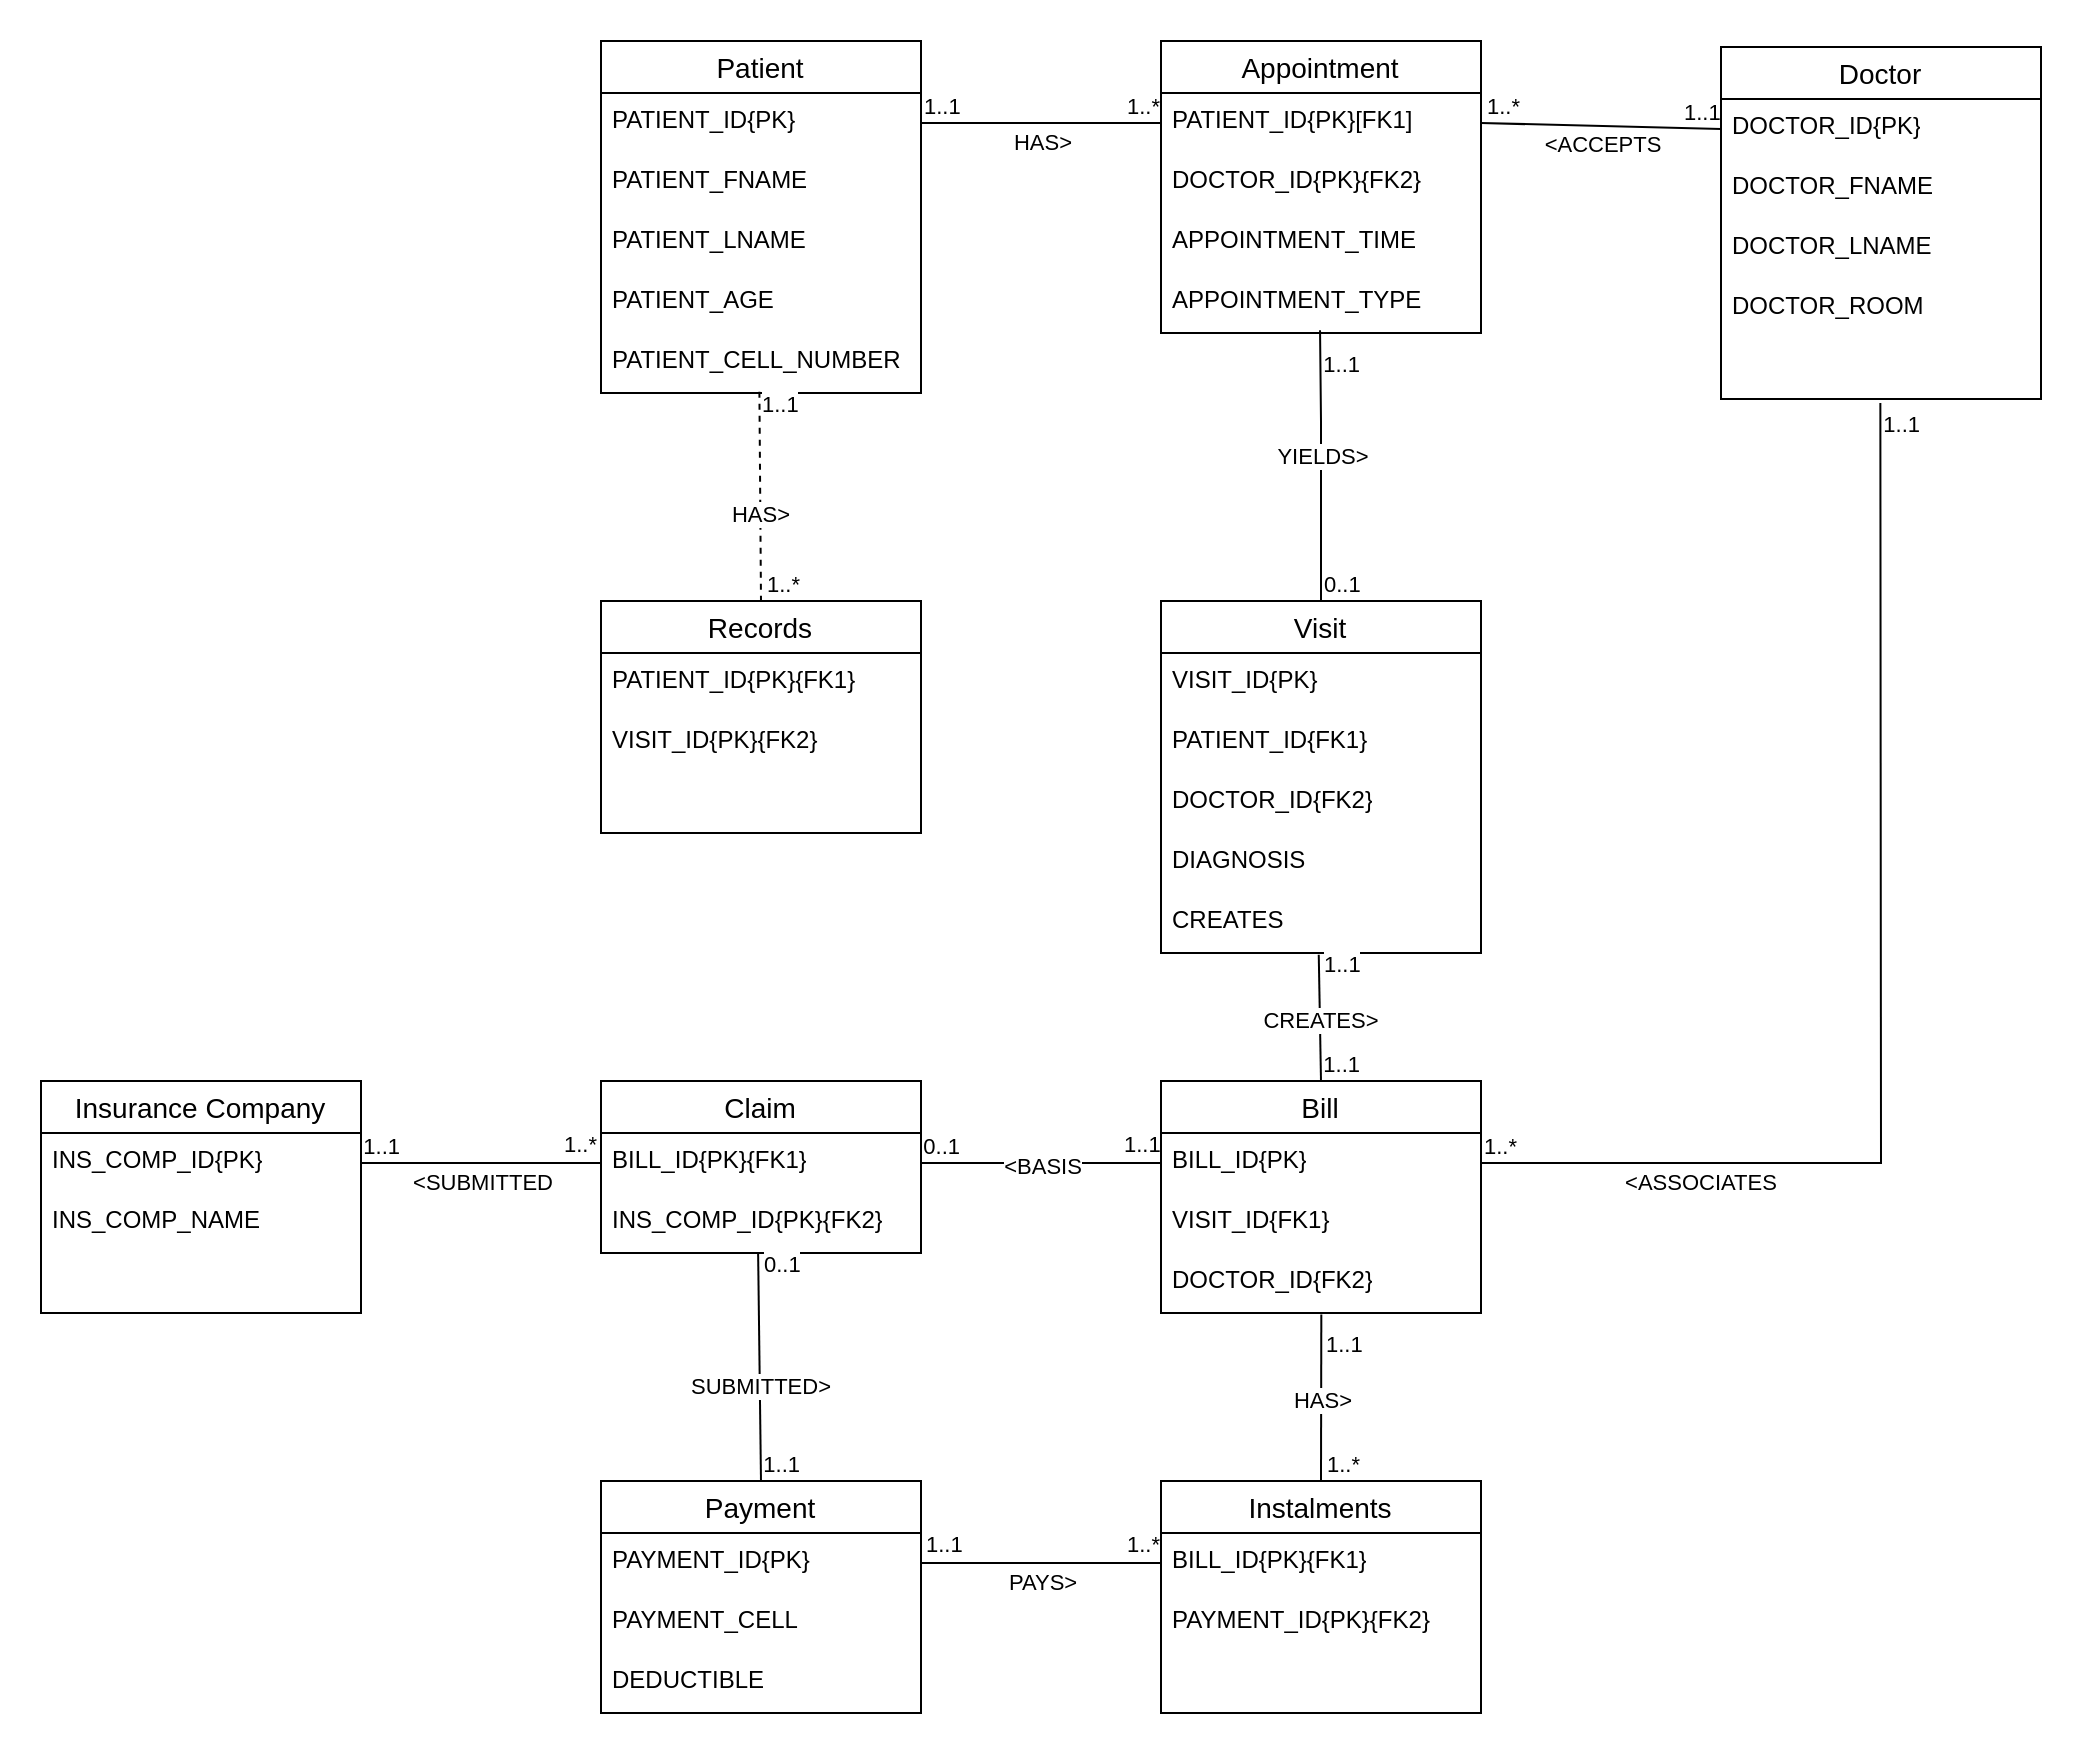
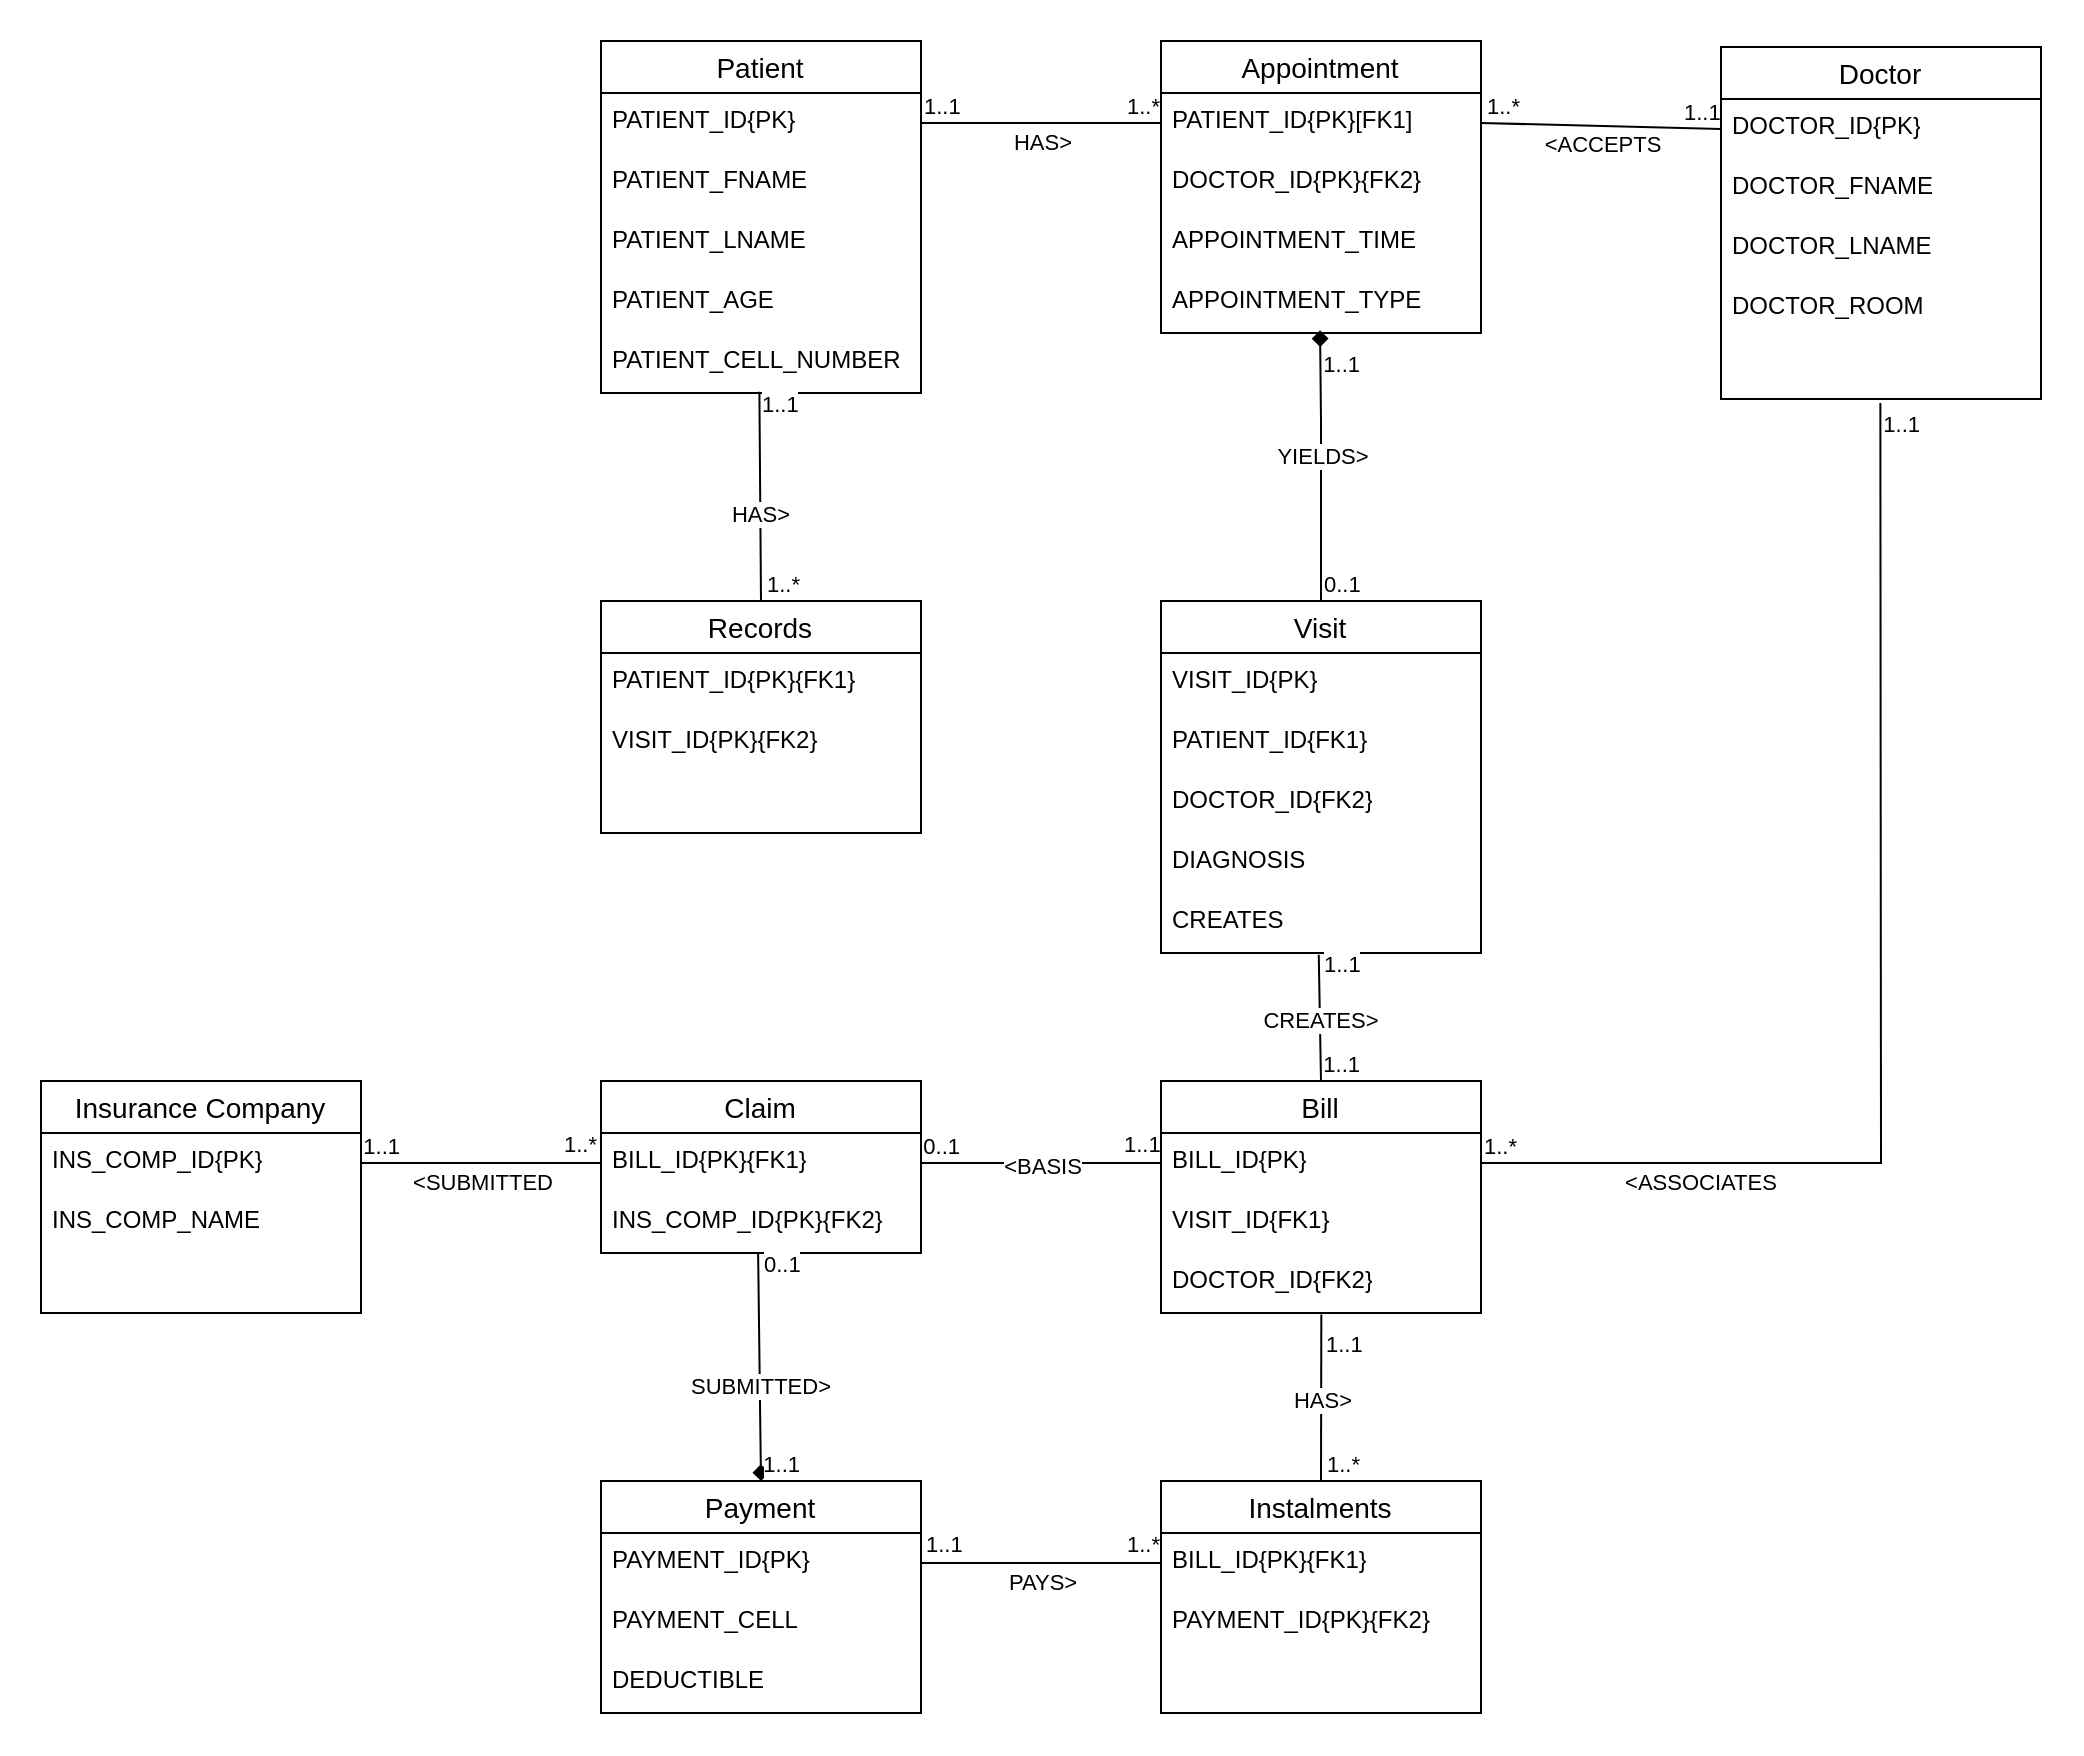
edge "APPOINTMENT_TYPE" -- "Visit": arrowhead none -> diamond
edge "PATIENT_CELL_NUMBER" -- "Records": style dashed -> solid
edge "INS_COMP_ID{PK}{FK2}" -- "Payment": arrowhead none -> diamond
